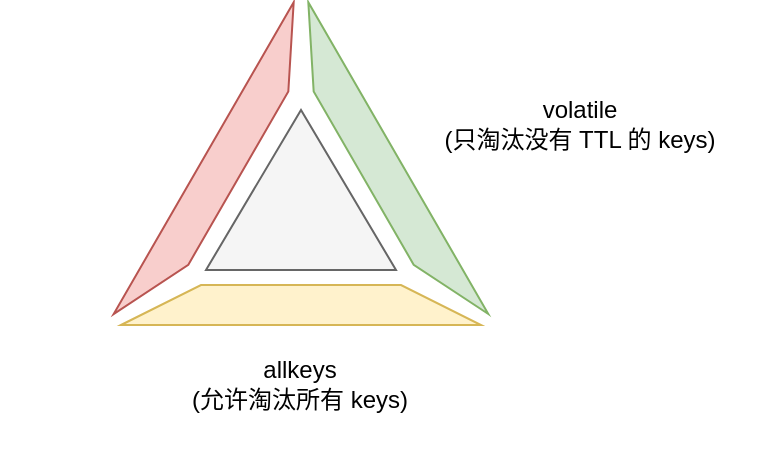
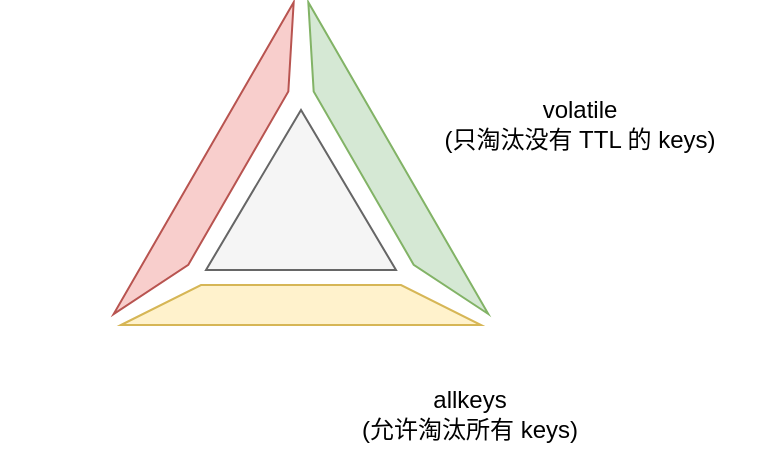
node "allkeys (允许淘汰所有 keys)": moved (301, 385) -> (471, 415)
